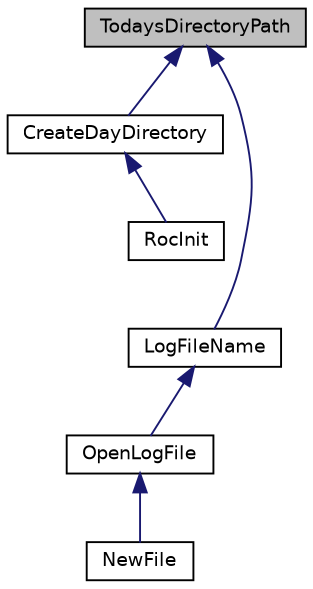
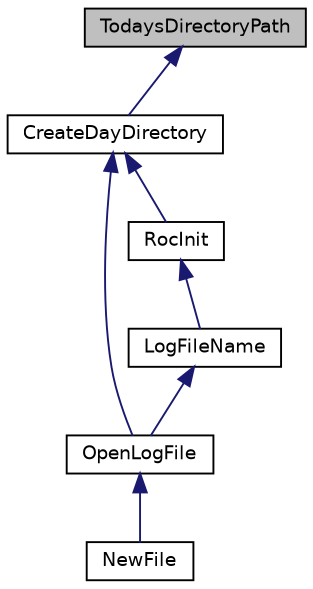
edge "LogFileName" -> "TodaysDirectoryPath": now "LogFileName" -> "RocInit"
edge "OpenLogFile" -> "CreateDayDirectory": added
